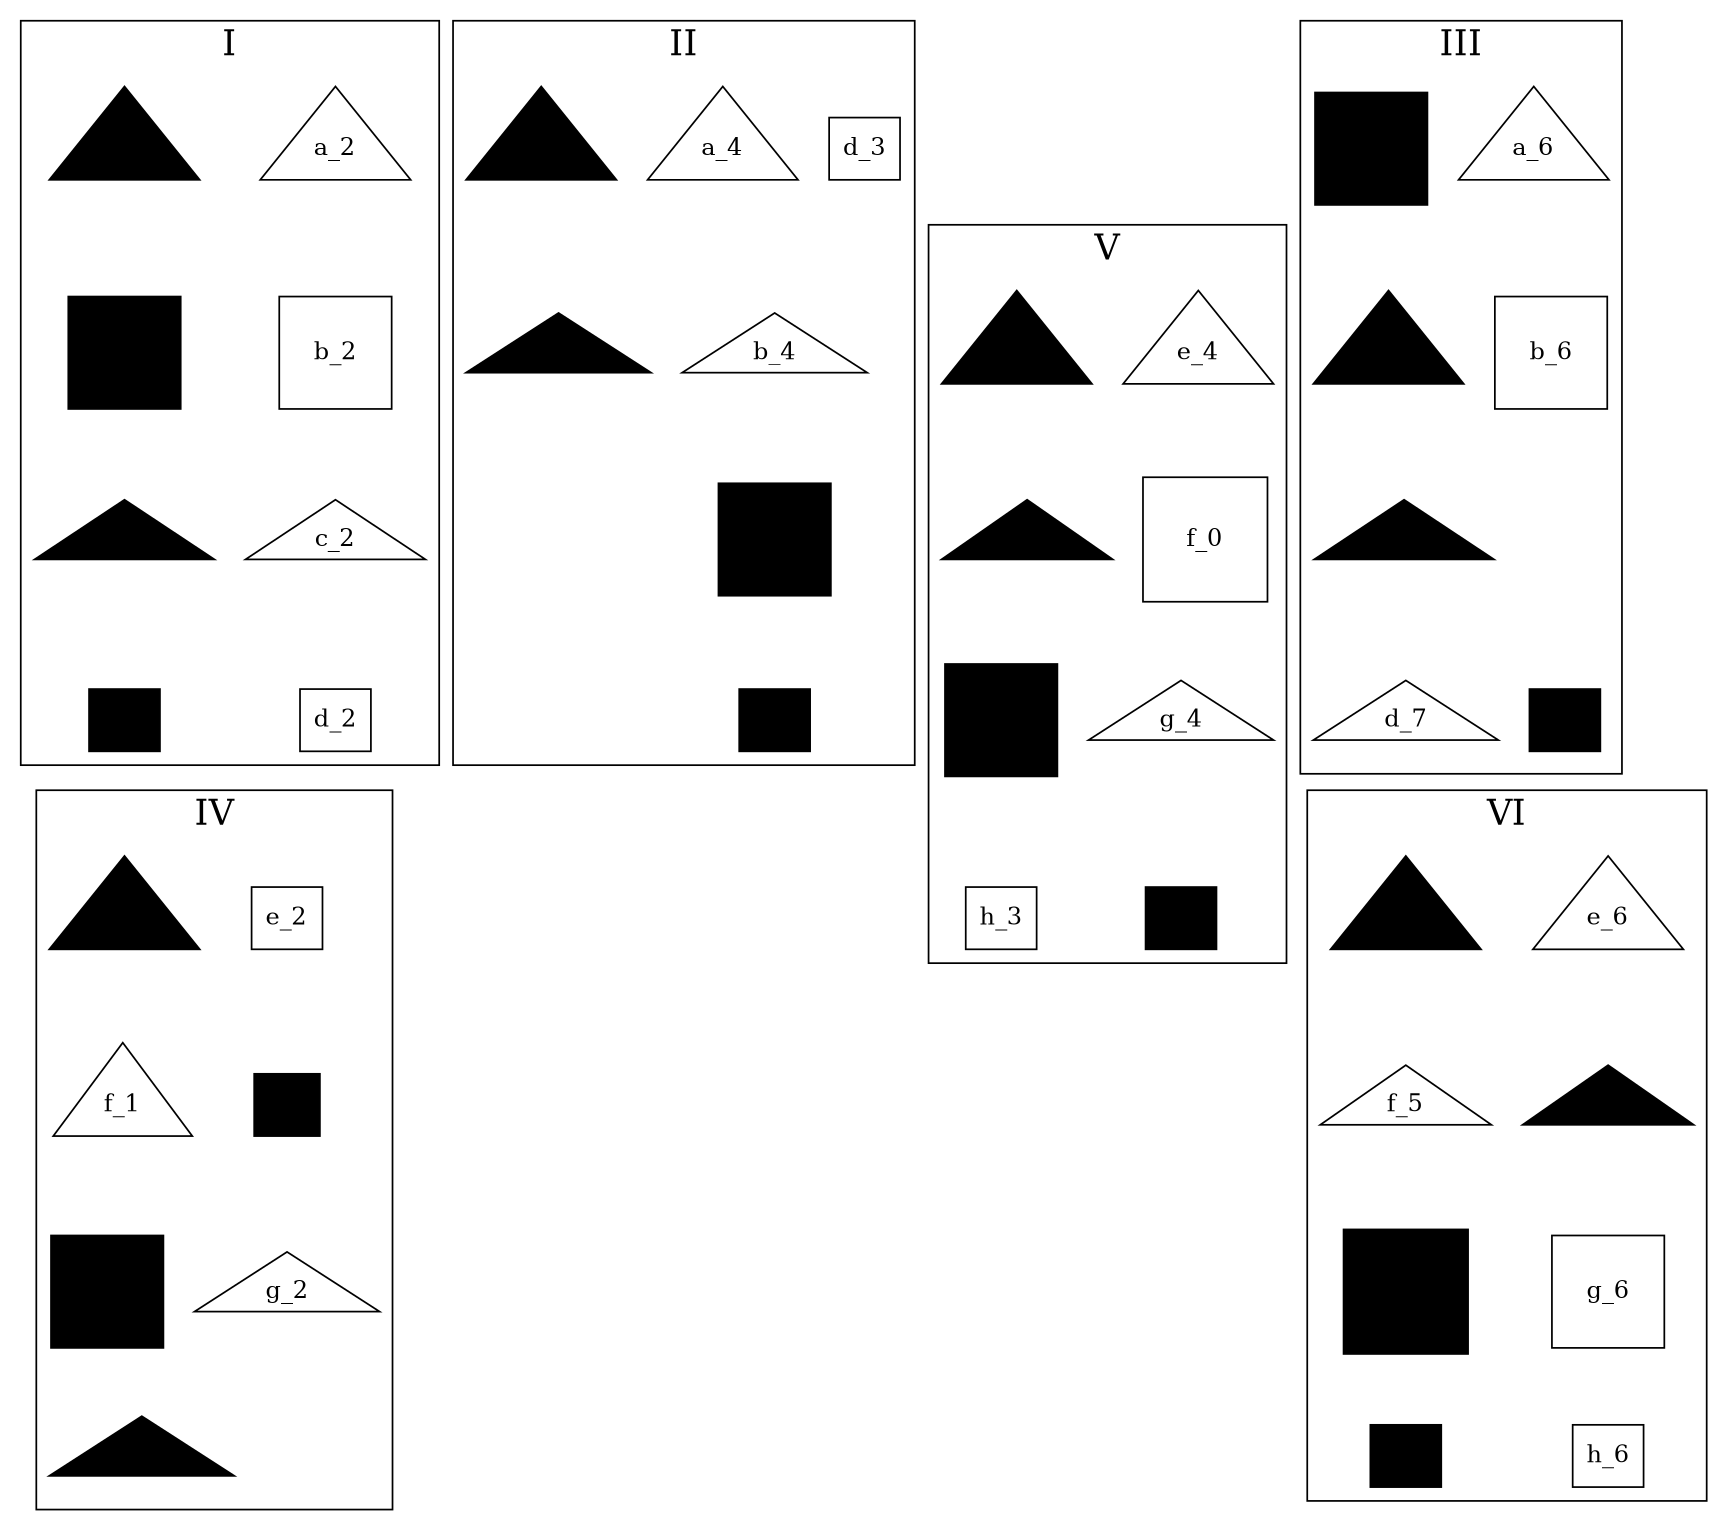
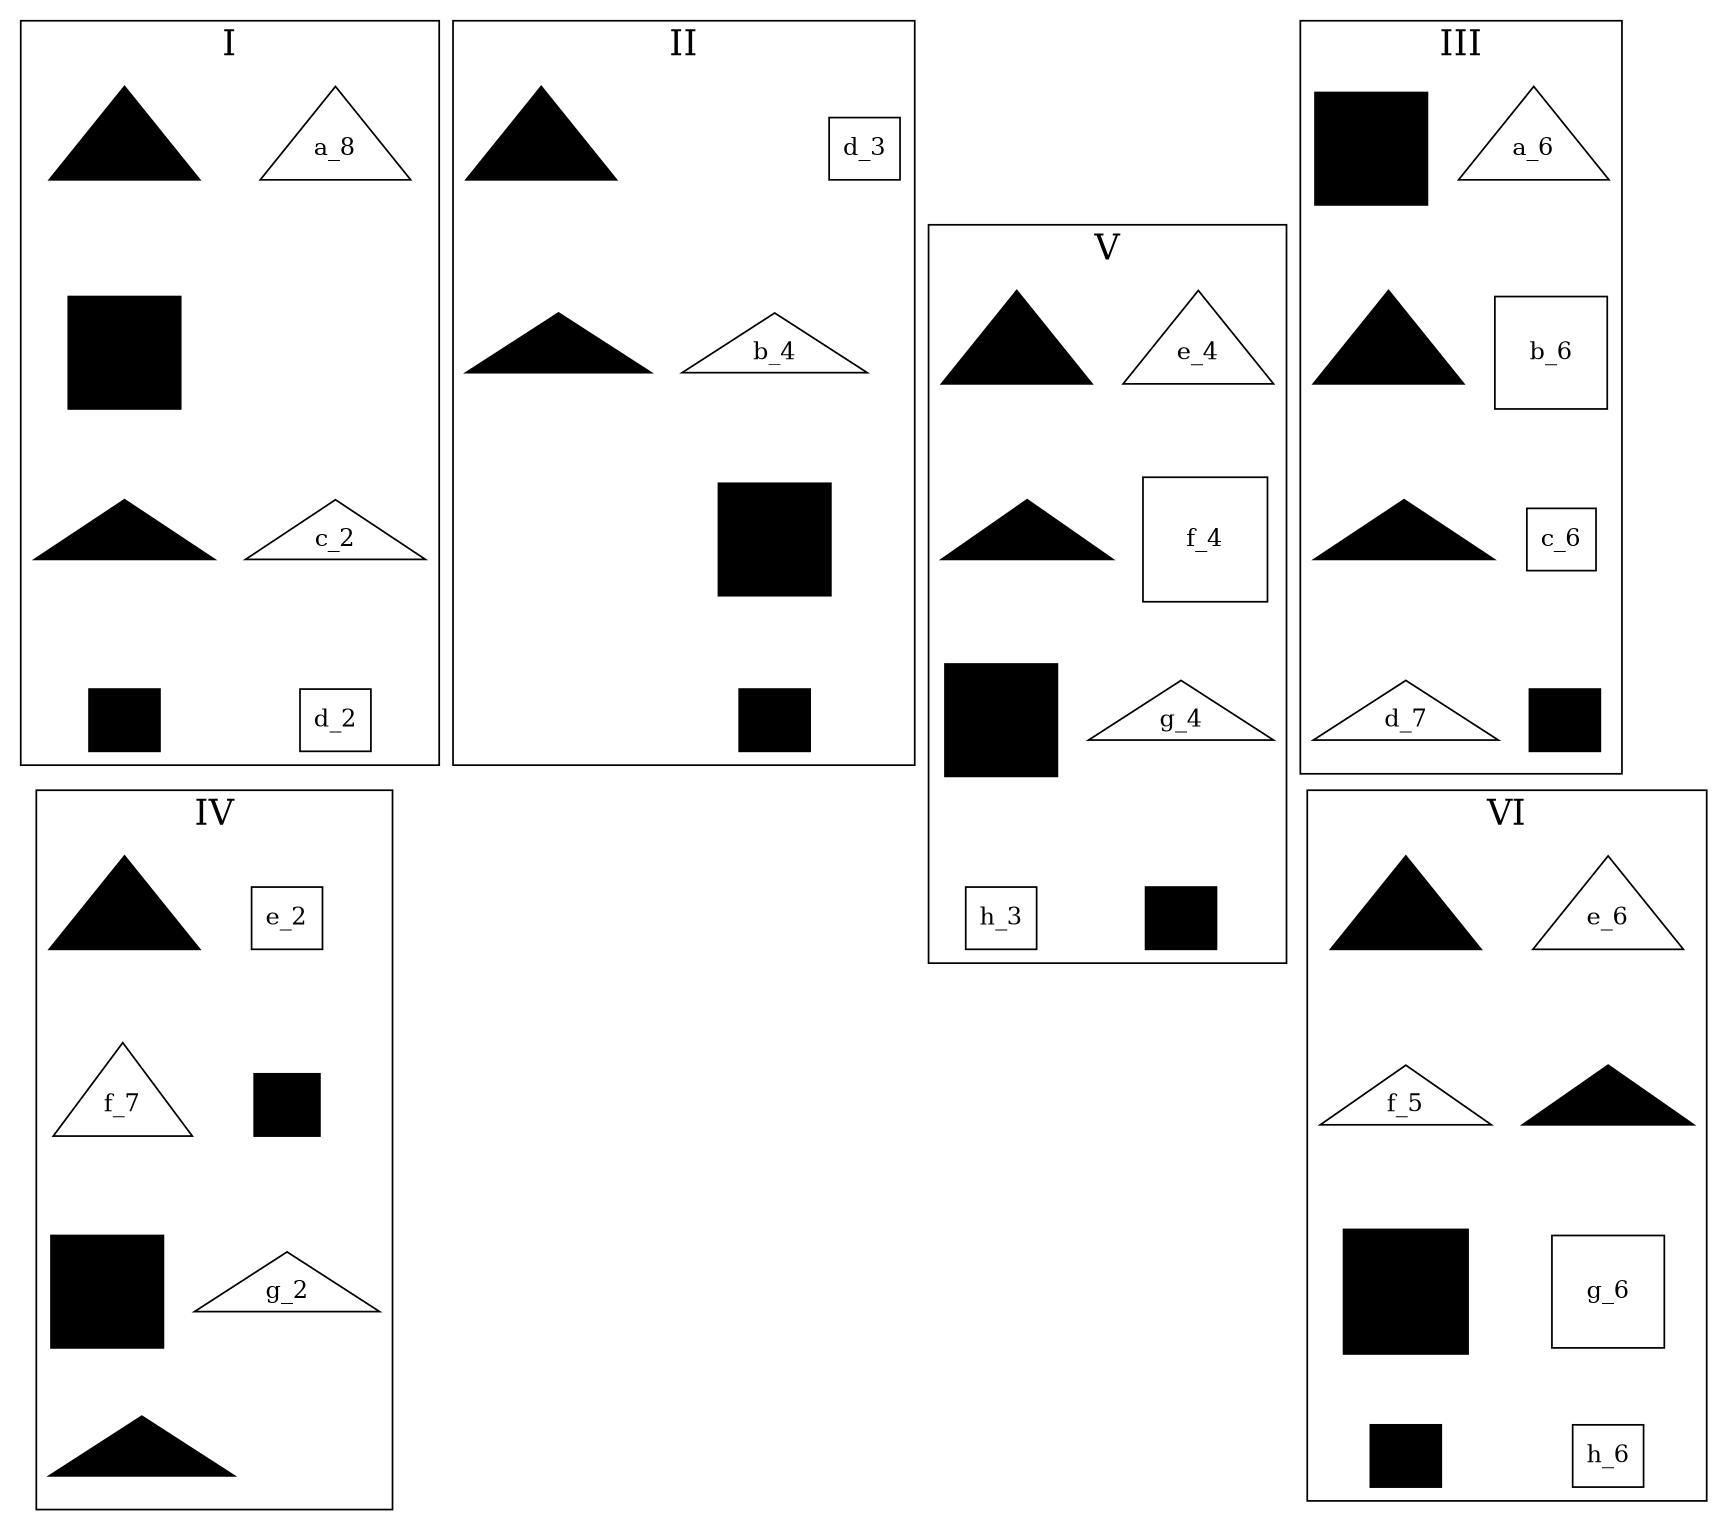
node "a_2": label "a_2" -> "a_8"
node "a_4": removed
node "b_2": removed
node "f_0": label "f_0" -> "f_4"
node "c_6": added
node "f_1": label "f_1" -> "f_7"
